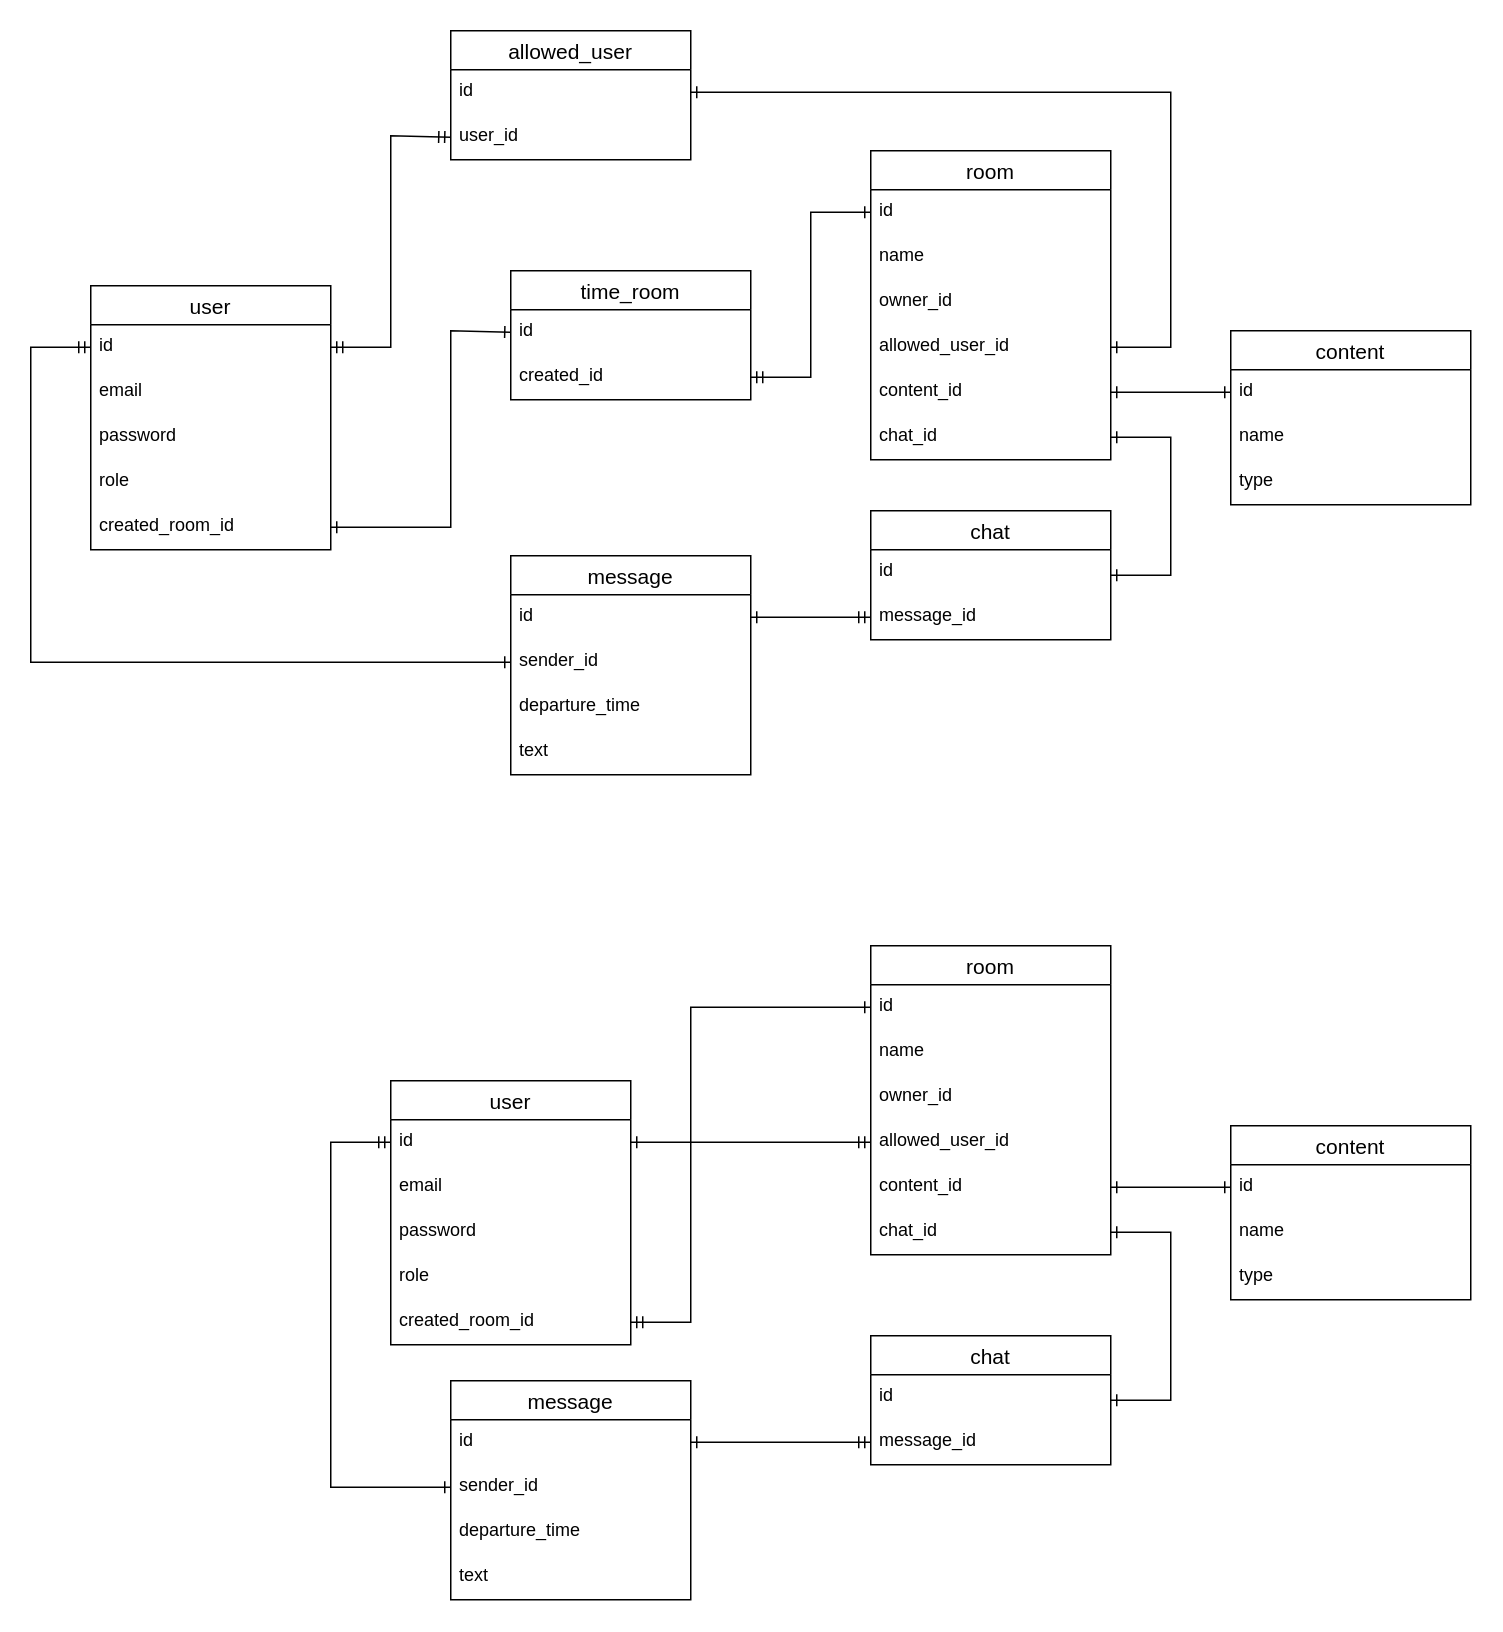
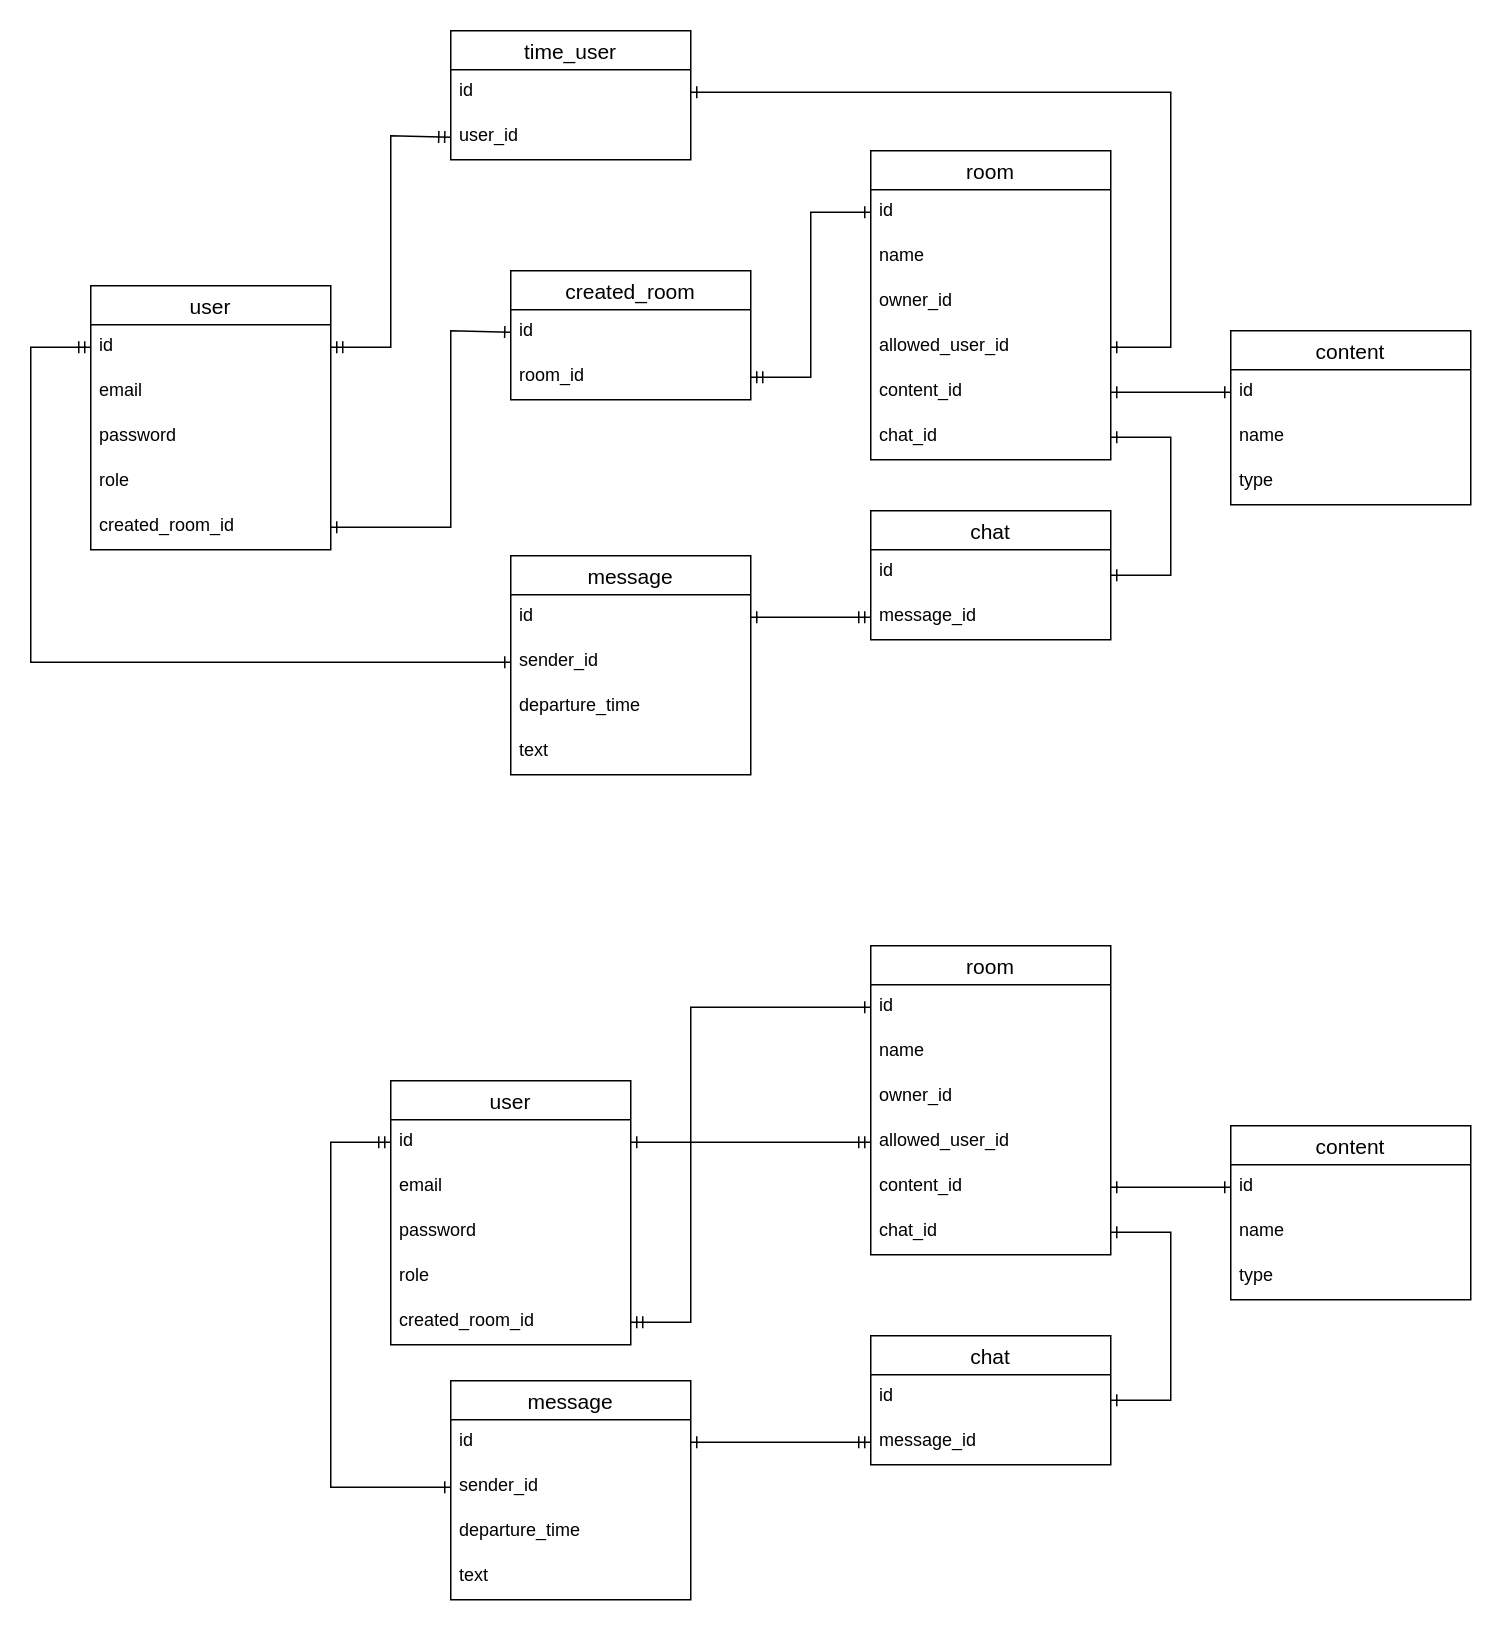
node "allowed_user": label "allowed_user" -> "time_user"
node "time_room": label "time_room" -> "created_room"
node "created_id": label "created_id" -> "room_id"
